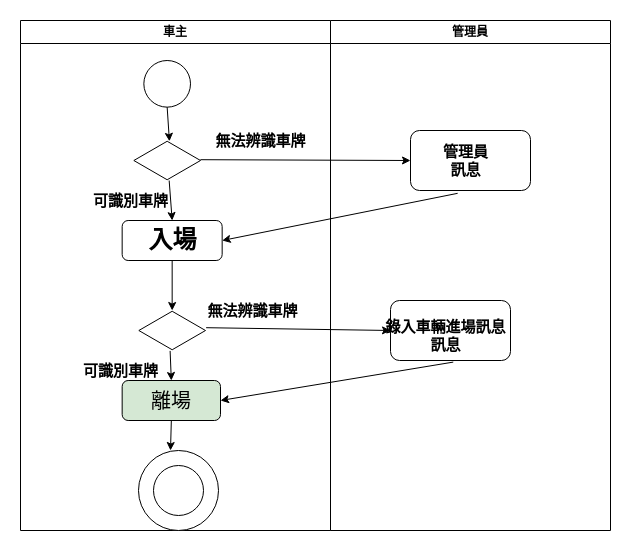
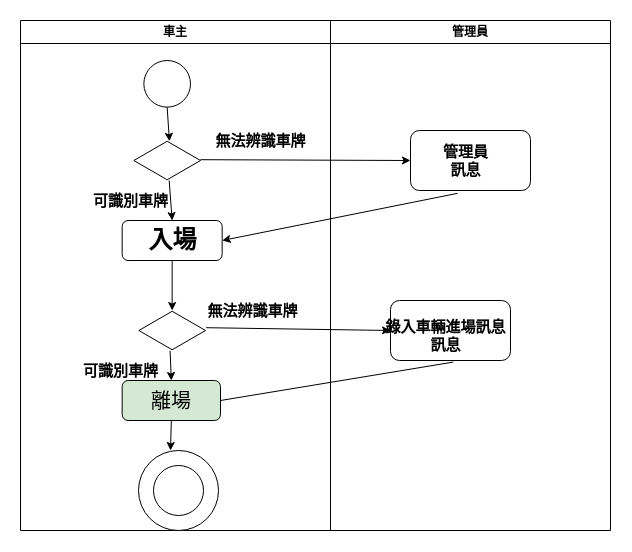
edge "錄入車輛進場訊息 訊息" -> "離場": arrowhead classic -> none
